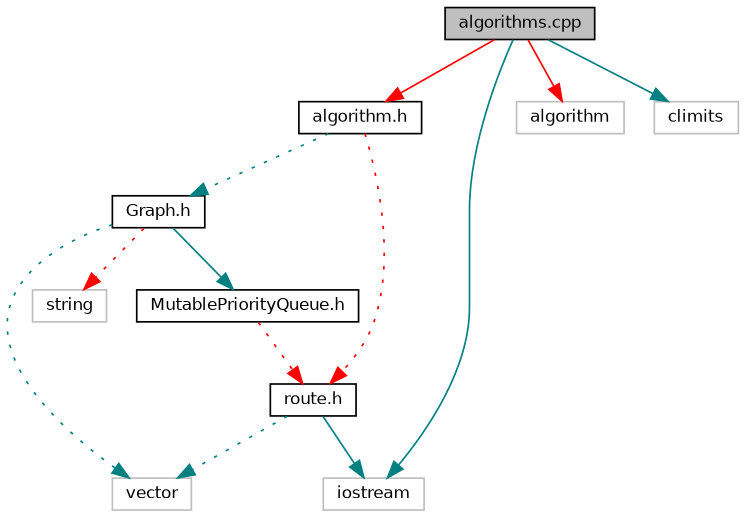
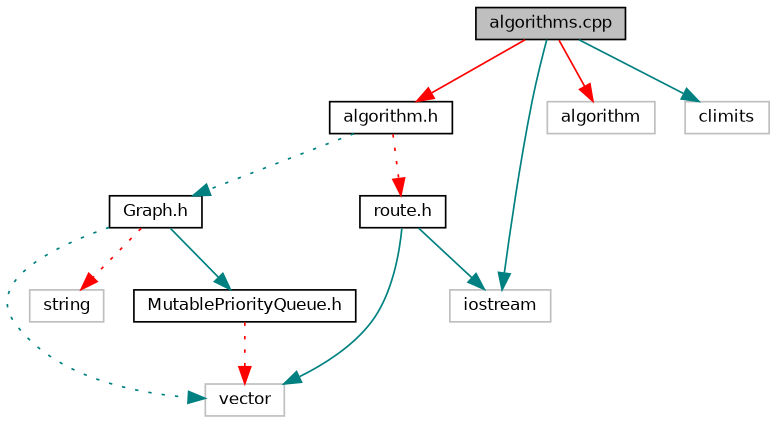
edge "MutablePriorityQueue.h" -> "route.h": now "MutablePriorityQueue.h" -> "vector"
edge "route.h" -> "vector": style dotted -> solid
